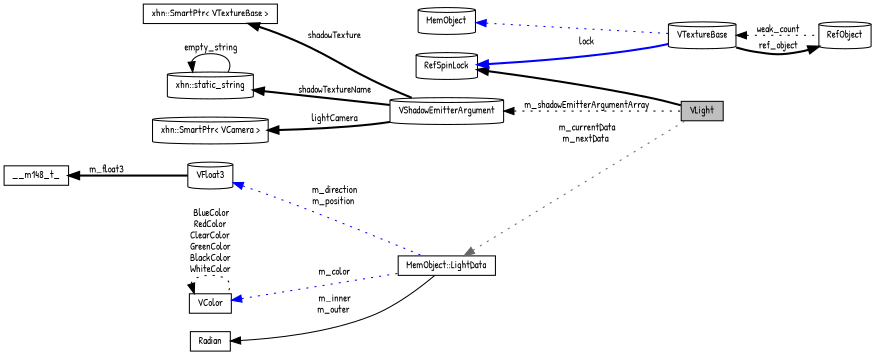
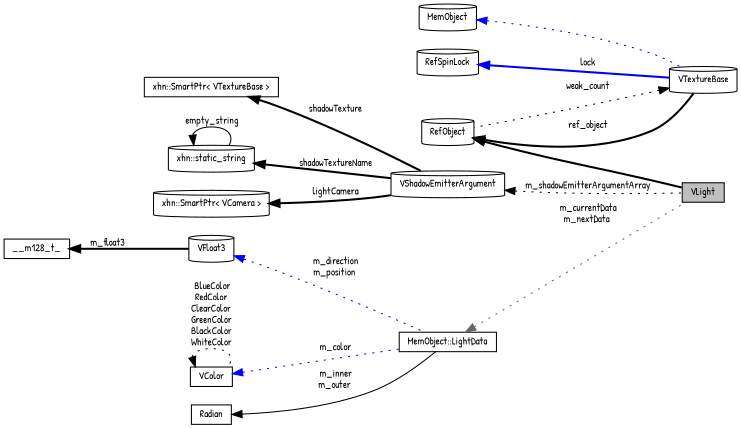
edge "VLight" -> "RefSpinLock": now "VLight" -> "RefObject"
node "__m148_t_": label "__m148_t_" -> "__m128_t_"
